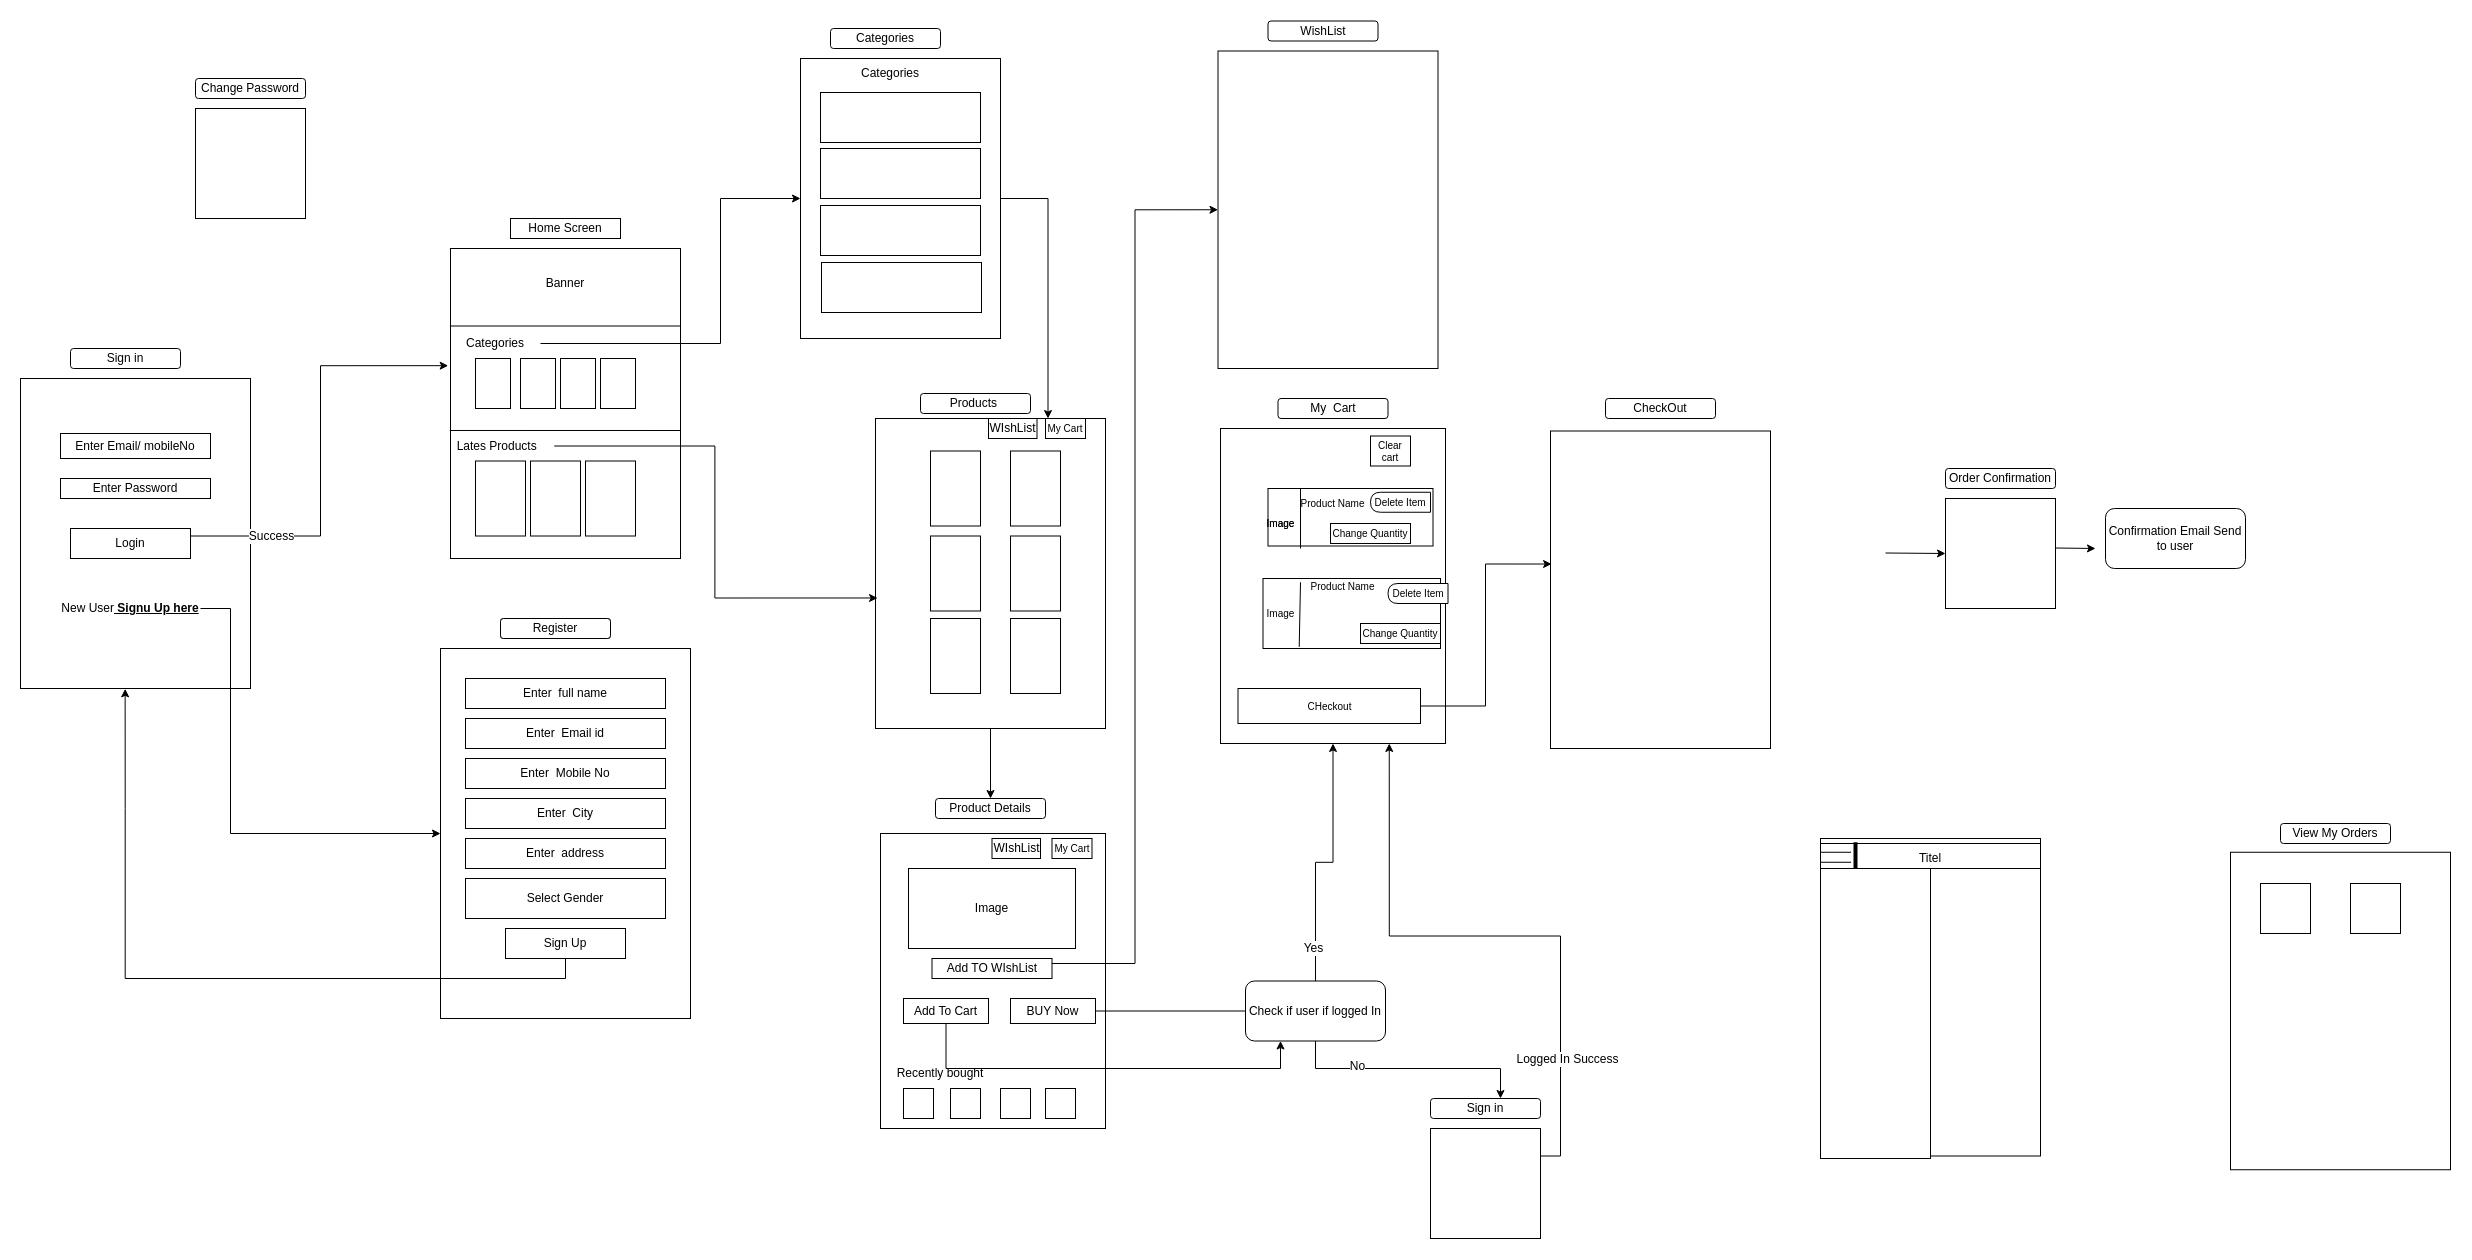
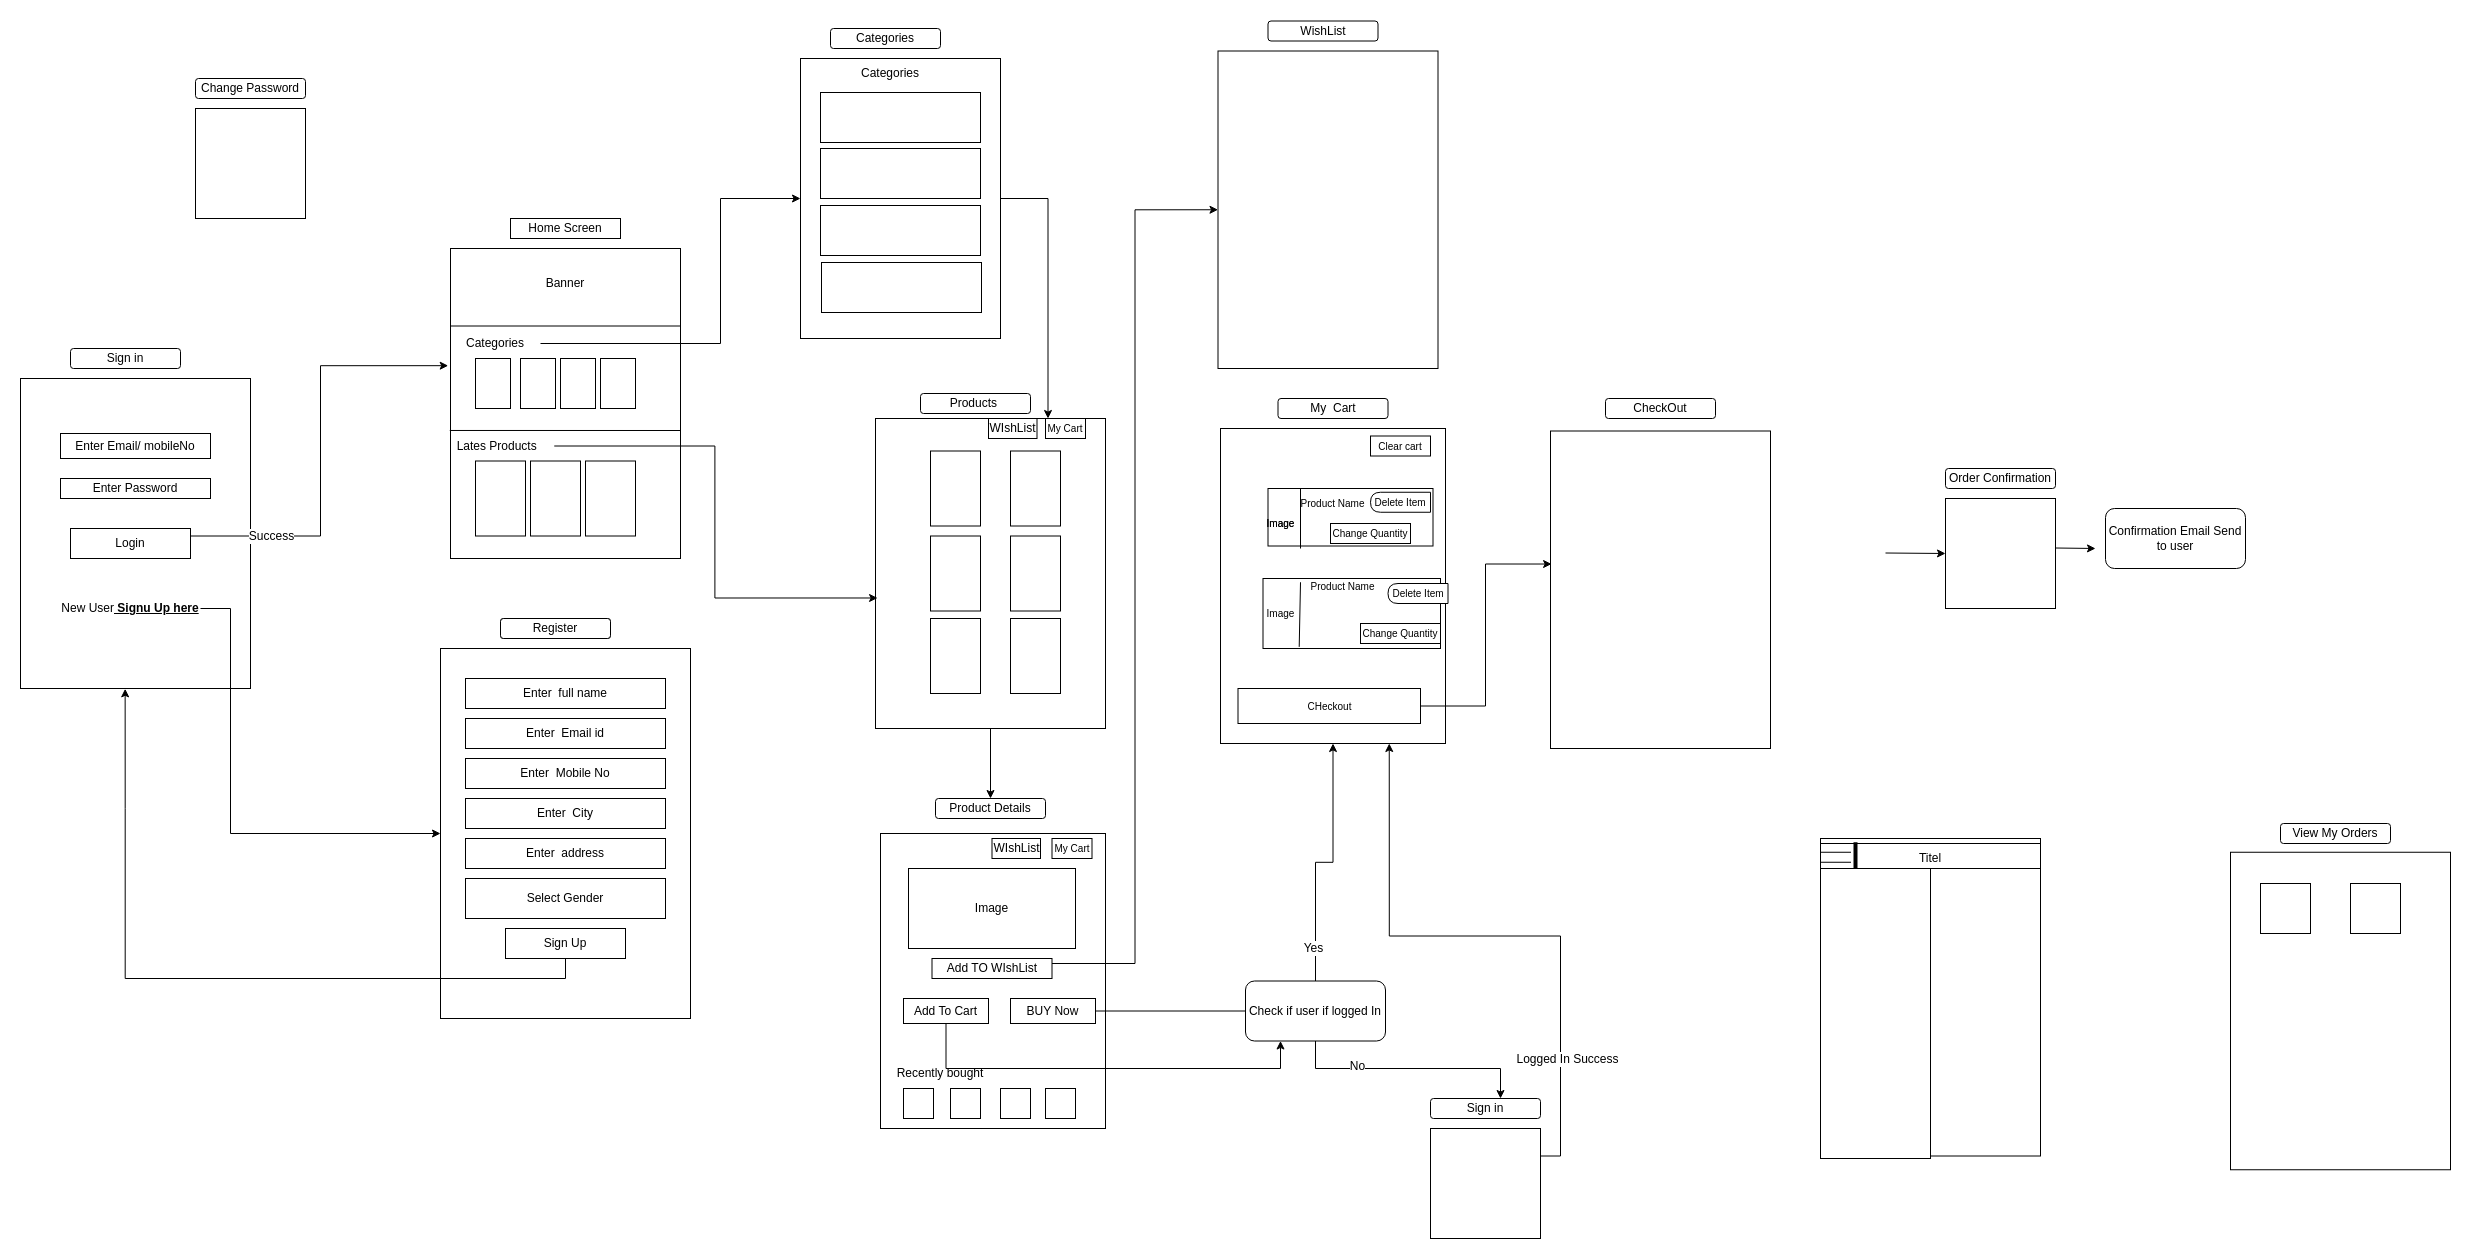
node "Clear cart": size 40x30 -> 60x20
